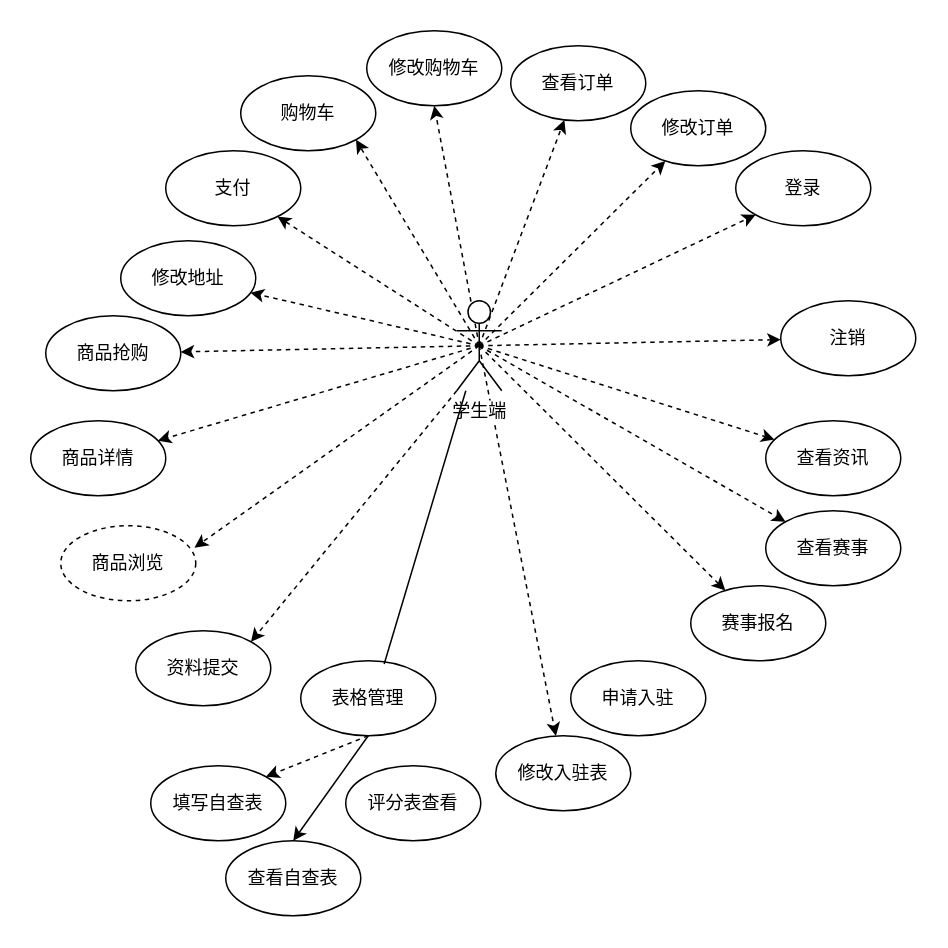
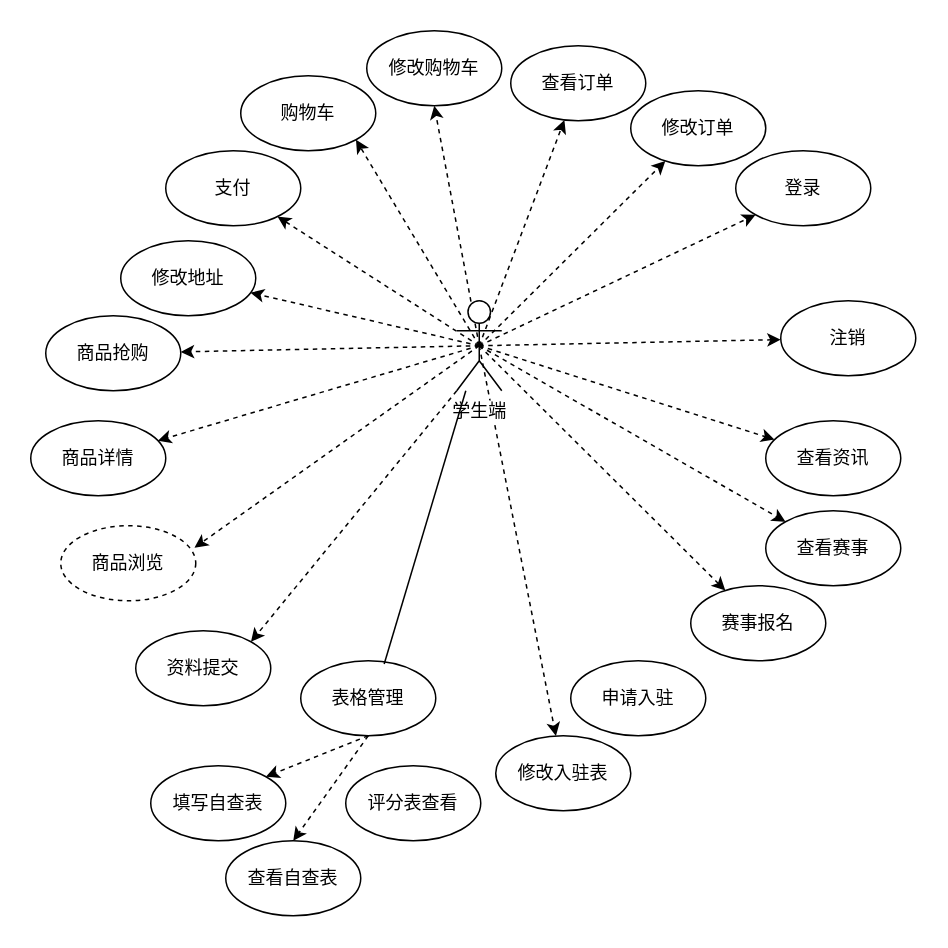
edge "表格管理" -> "查看自查表": style solid -> dashed
